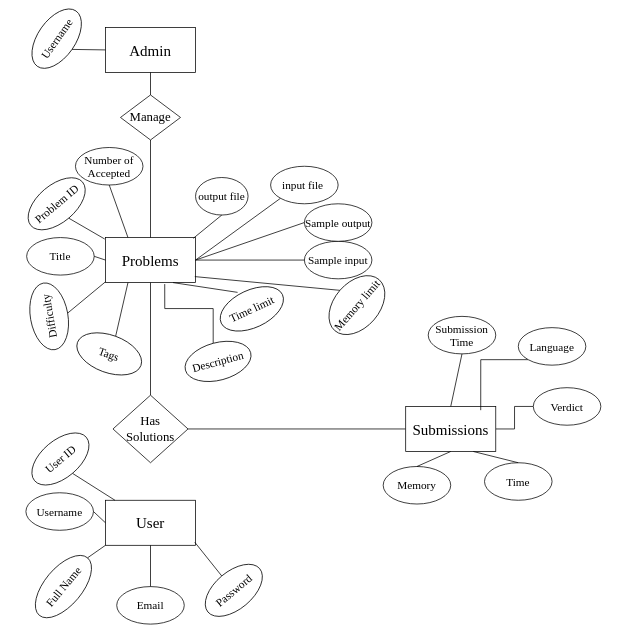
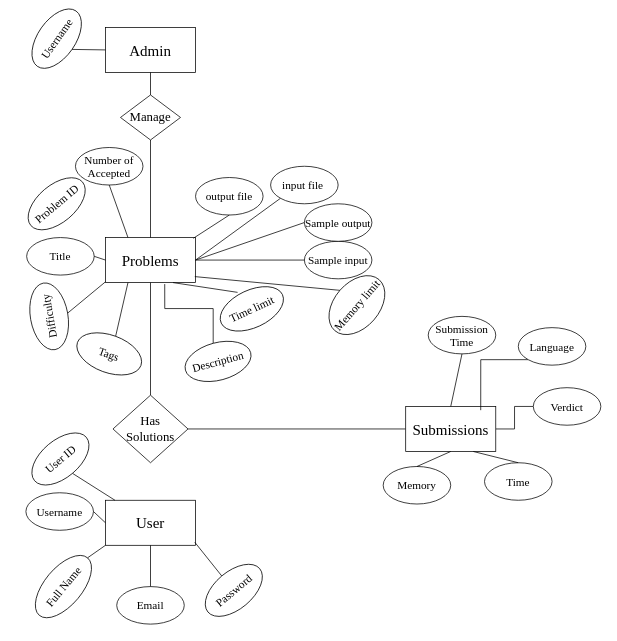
node "output file": size 53x38 -> 68x38
edge "Problem ID" -- "Problems": removed
